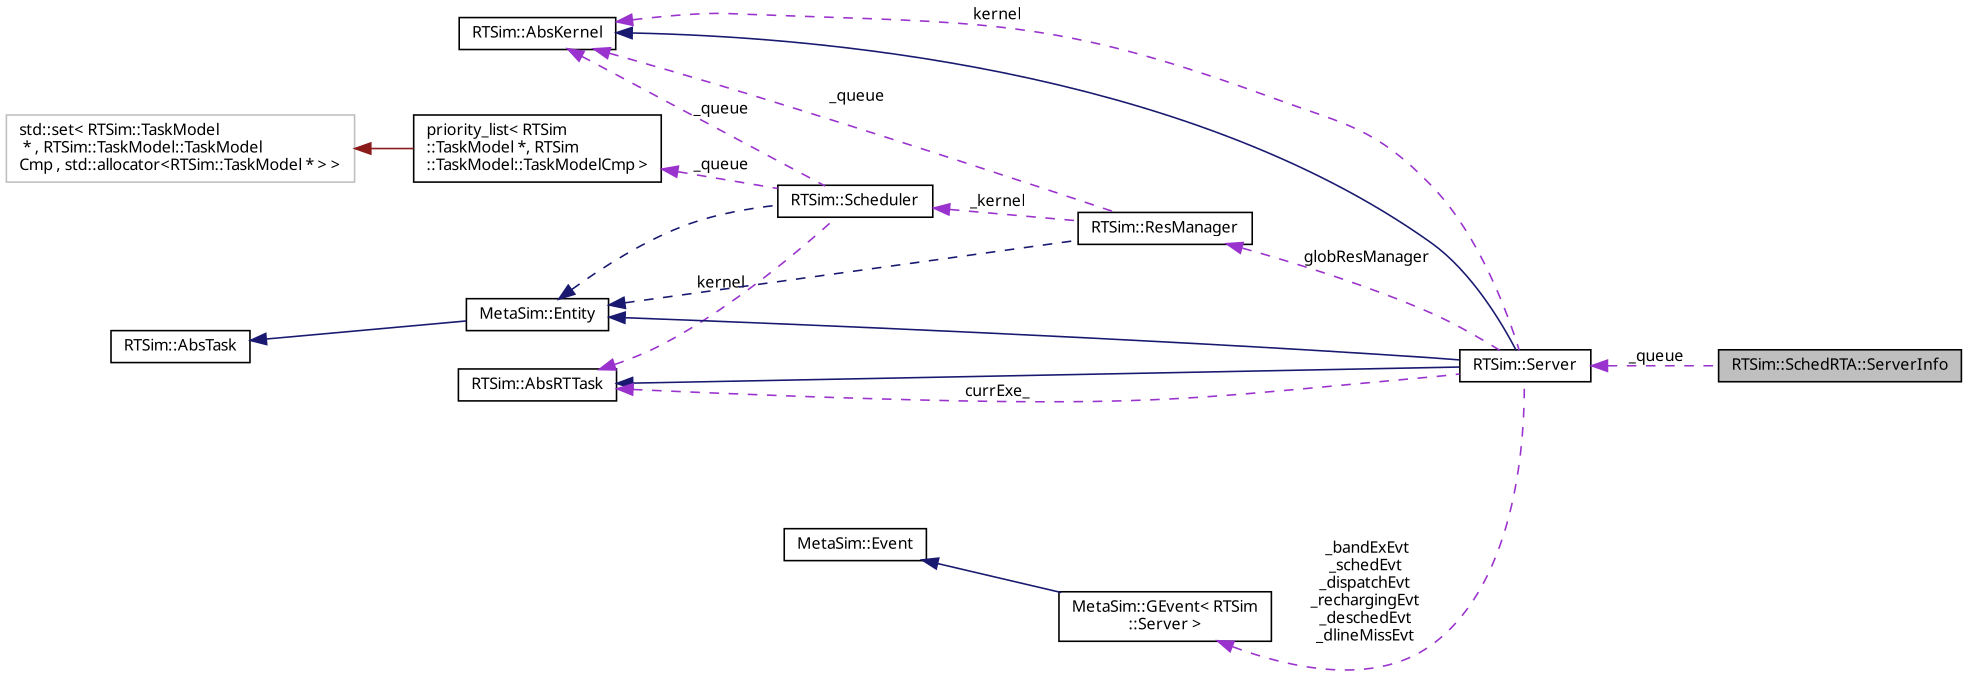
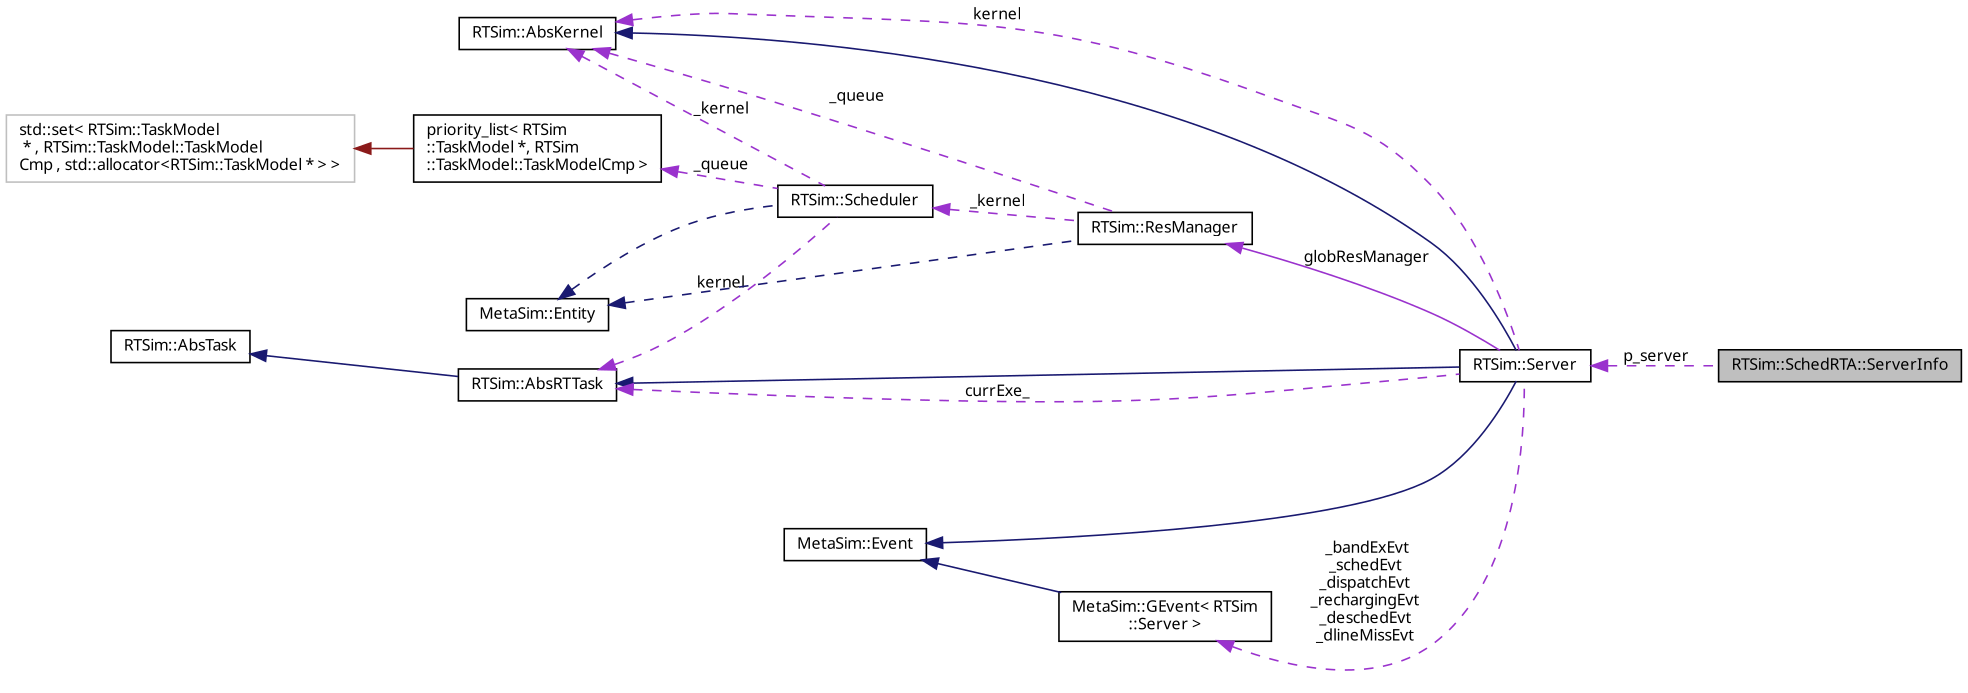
edge "RTSim::Scheduler" -> "RTSim::AbsKernel": label " _queue" -> " _kernel"
edge "RTSim::Server" -> "RTSim::ResManager": style dashed -> solid
edge "MetaSim::Entity" -> "RTSim::AbsTask": now "RTSim::AbsRTTask" -> "RTSim::AbsTask"
edge "RTSim::Server" -> "MetaSim::Entity": now "RTSim::Server" -> "MetaSim::Event"
edge "RTSim::SchedRTA::ServerInfo" -> "RTSim::Server": label " _queue" -> " p_server"
